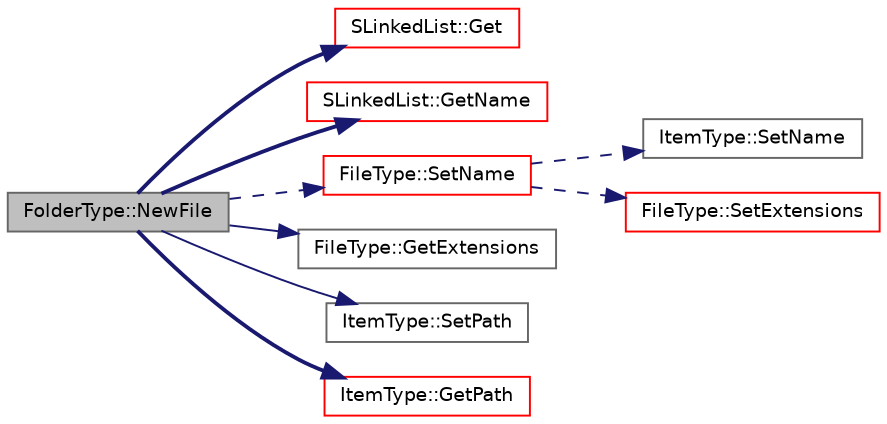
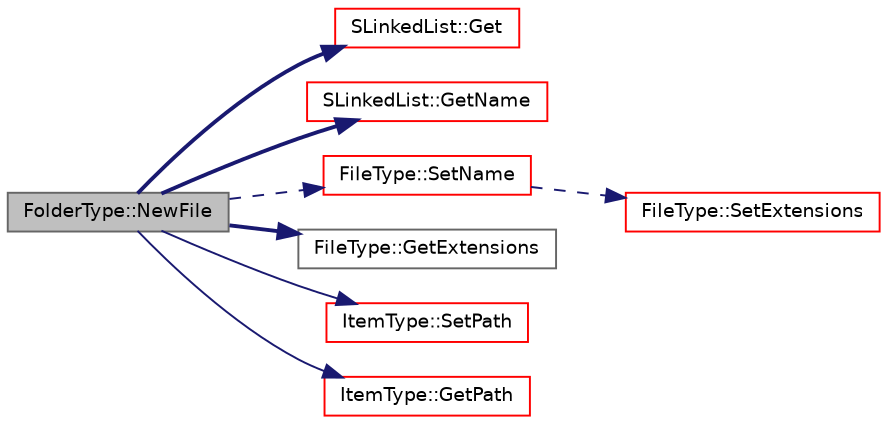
node "ItemType::SetName": removed
edge "FolderType::NewFile" -> "FileType::GetExtensions": style solid -> bold
edge "FolderType::NewFile" -> "ItemType::GetPath": style bold -> solid
node "ItemType::SetPath": color gray40 -> red
